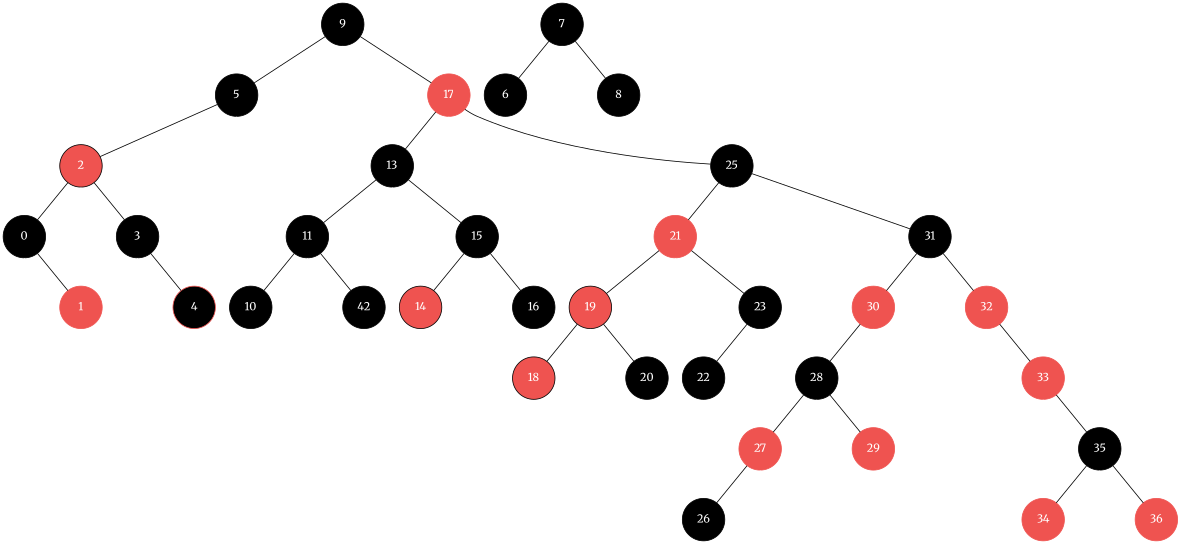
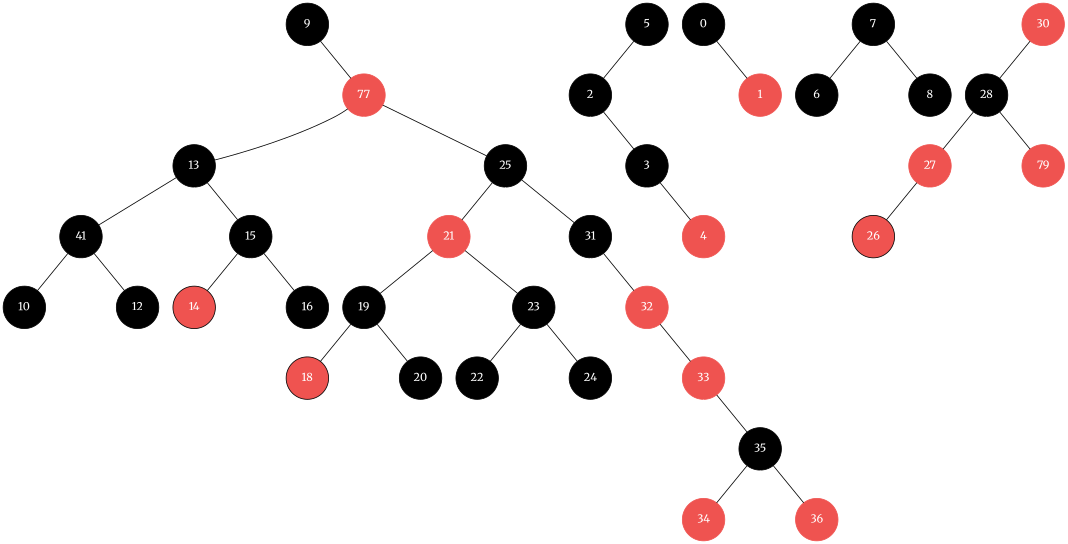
edge "9" -- "5": removed
node "17": label "17" -> "77"
node "2": fillcolor #ef5350 -> black
edge "2" -- "0": removed
node "11": label "11" -> "41"
edge "31" -- "30": removed
node "4": fillcolor black -> #ef5350
node "42": label "42" -> "12"
node "19": fillcolor #ef5350 -> black
node "24": added
node "29": label "29" -> "79"
node "26": fillcolor black -> #ef5350
